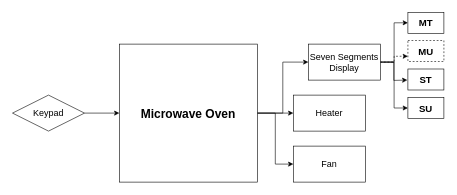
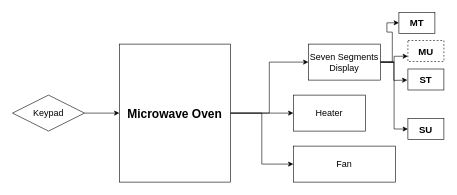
node "MT": moved (426, 23) -> (417, 23)
edge "Seven Segments Display" -> "MU": style dashed -> solid
node "SU": moved (426, 108) -> (426, 129)
node "Microwave Oven": size 138x138 -> 111x138
node "Fan": size 72x36 -> 102x36
